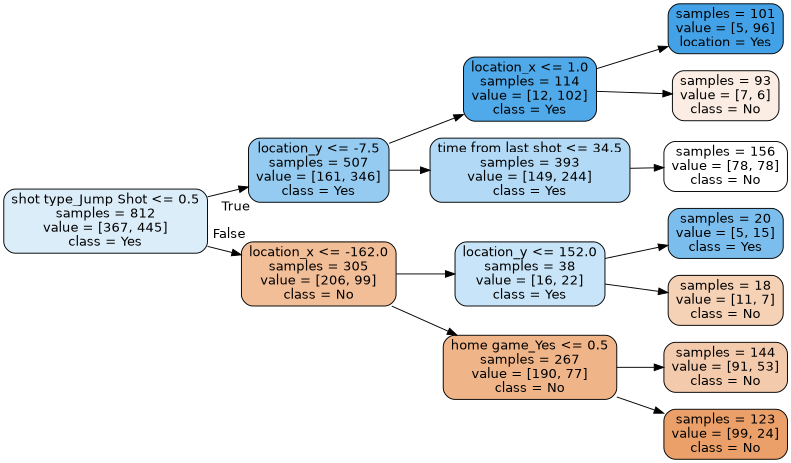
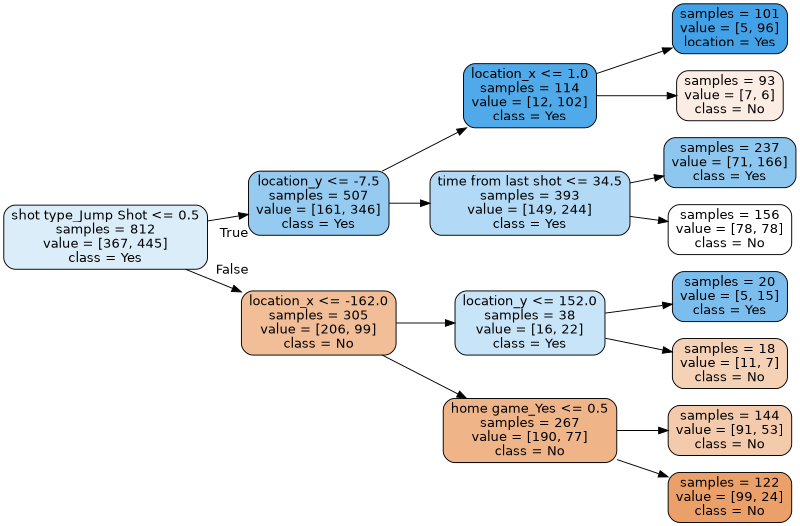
node "samples = 237 value = [71, 166] class = Yes": added
node "samples = 123 value = [99, 24] class = No": label "samples = 123 value = [99, 24] class = No" -> "samples = 122 value = [99, 24] class = No"
